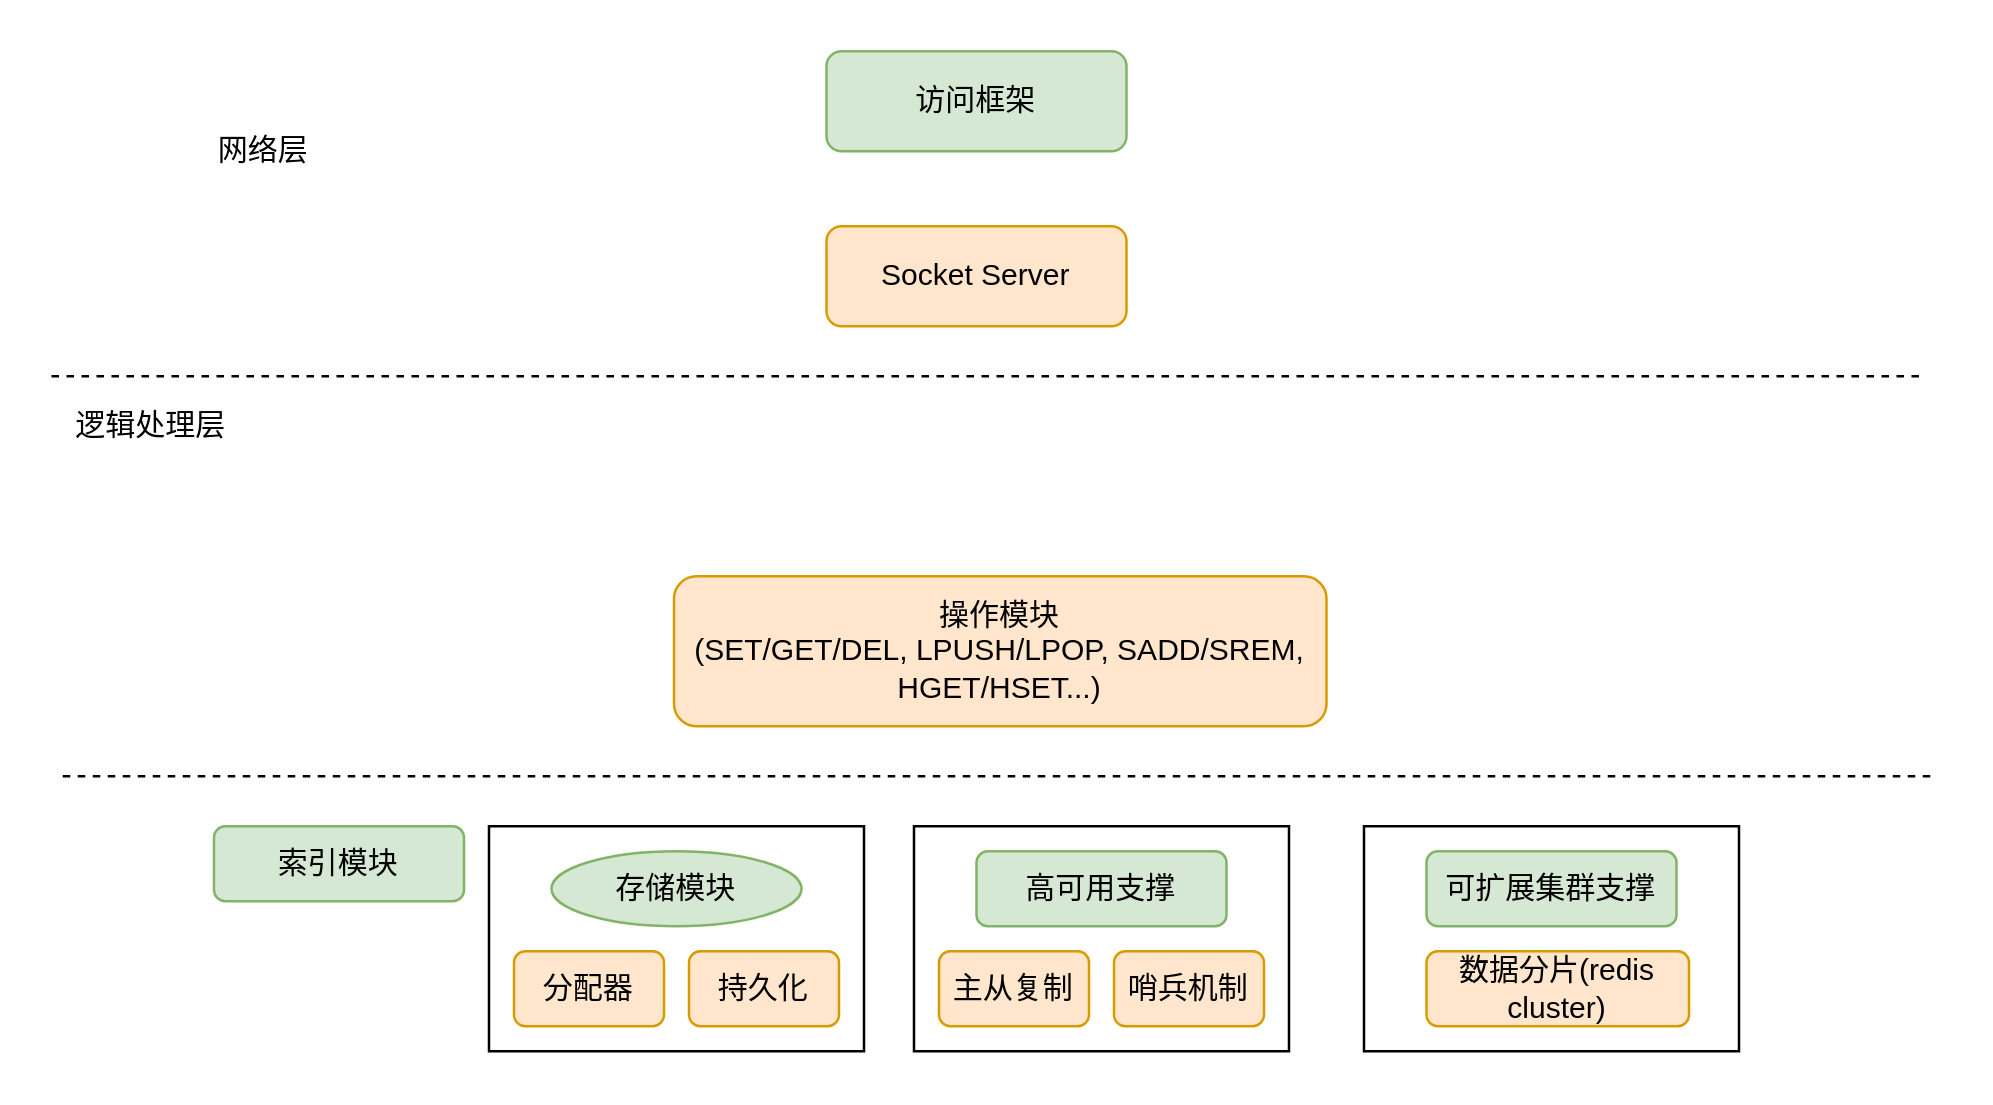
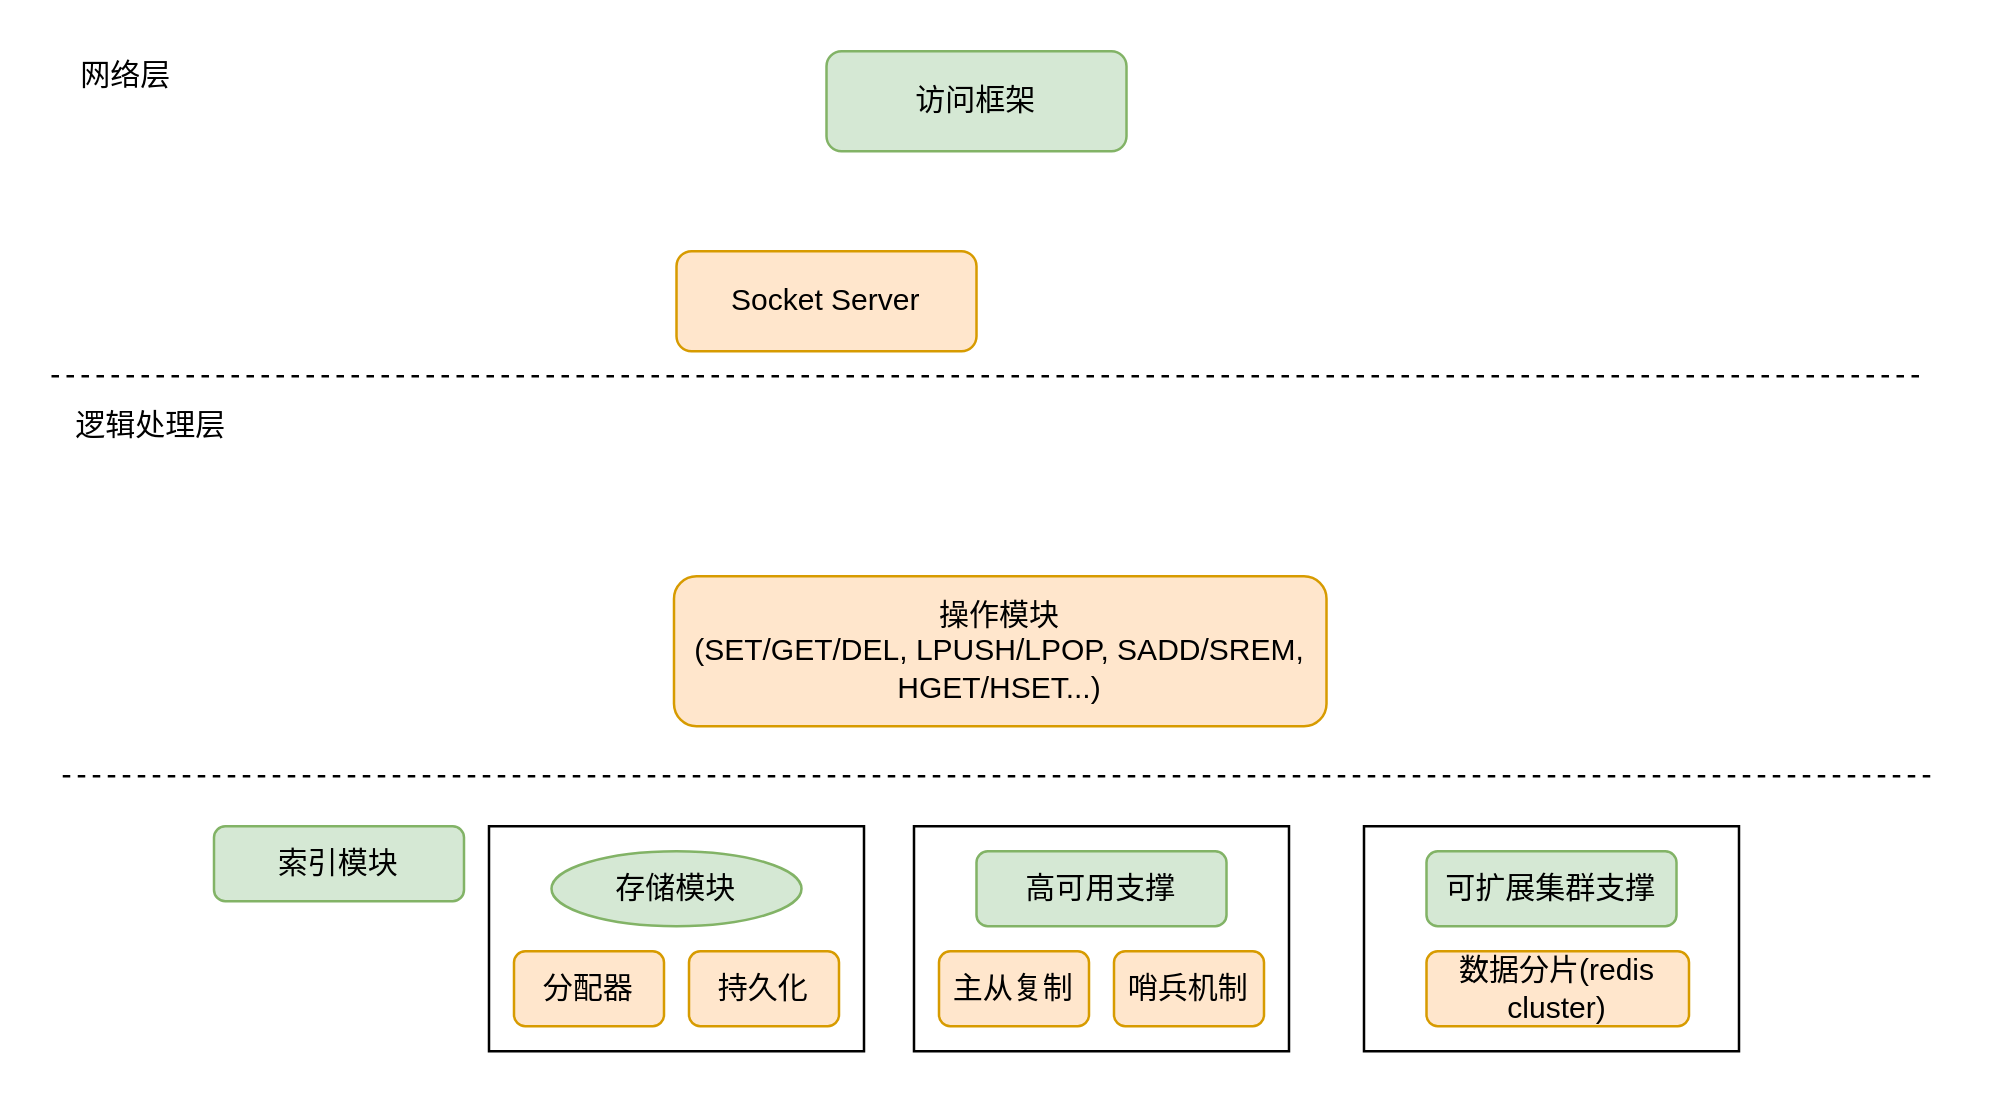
node "网络层": moved (264, 151) -> (126, 76)
node "Socket Server": moved (976, 276) -> (826, 301)
